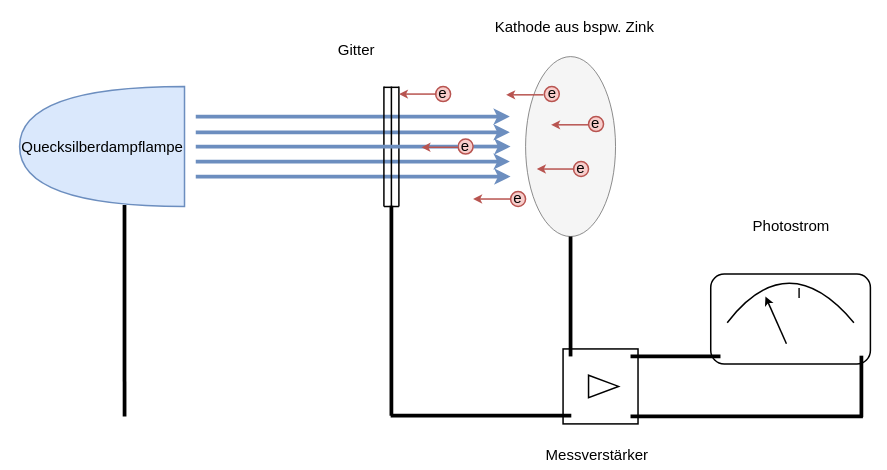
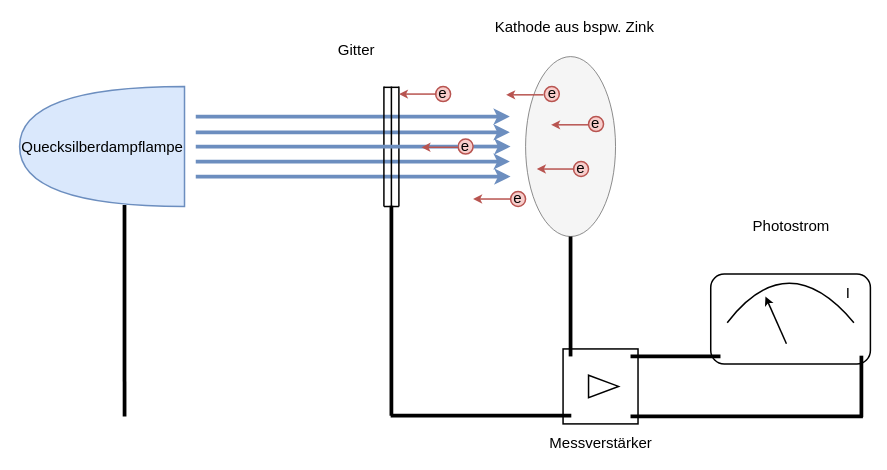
node "I": moved (799, 293) -> (848, 293)
node "Messverstärker": moved (597, 454) -> (600, 443)
